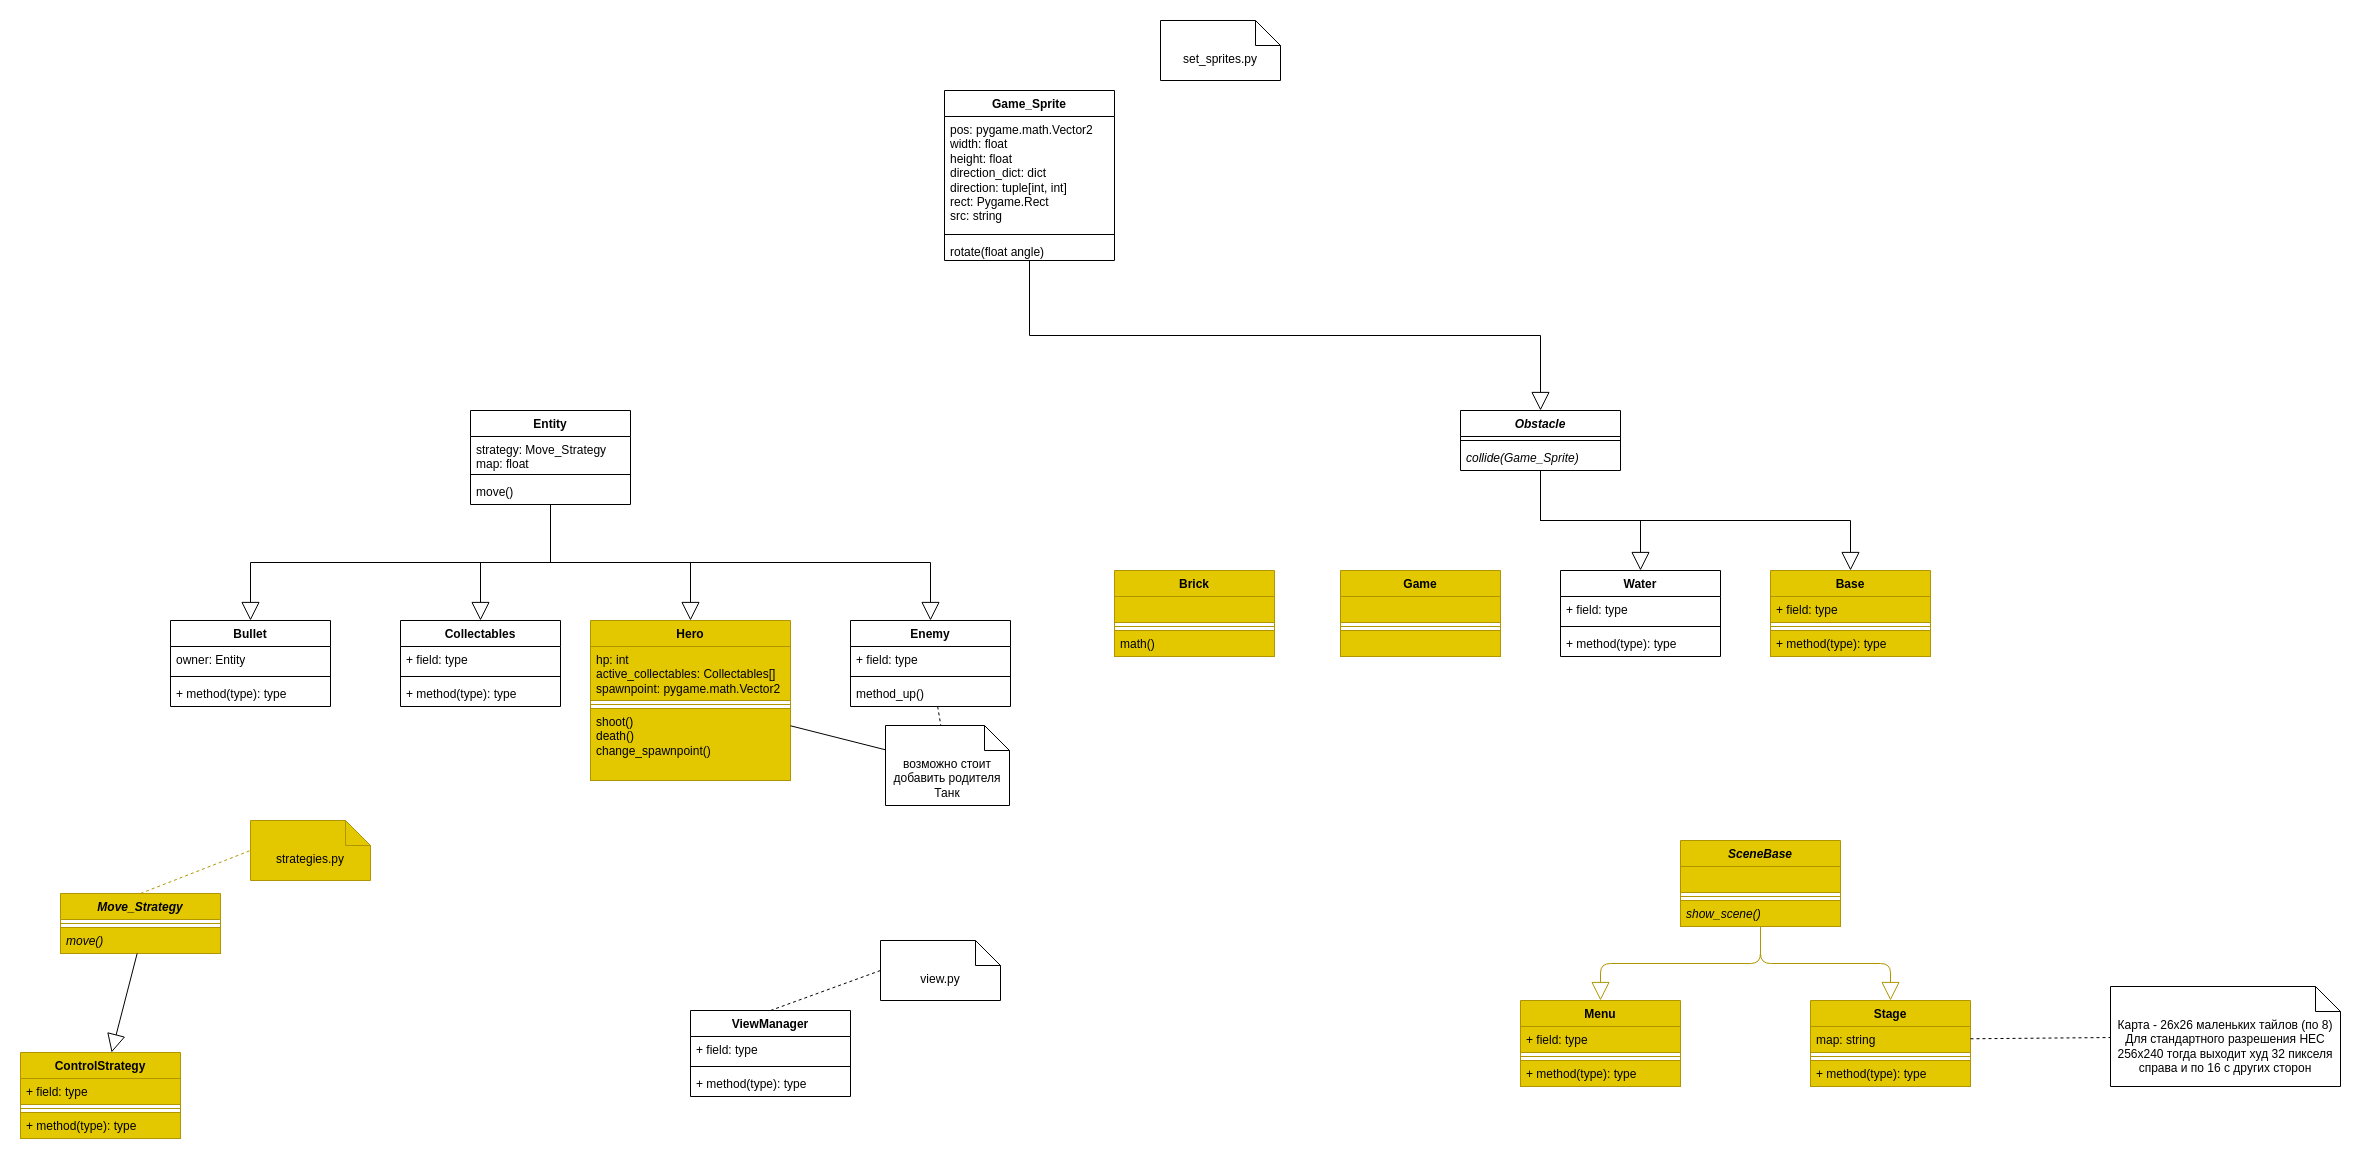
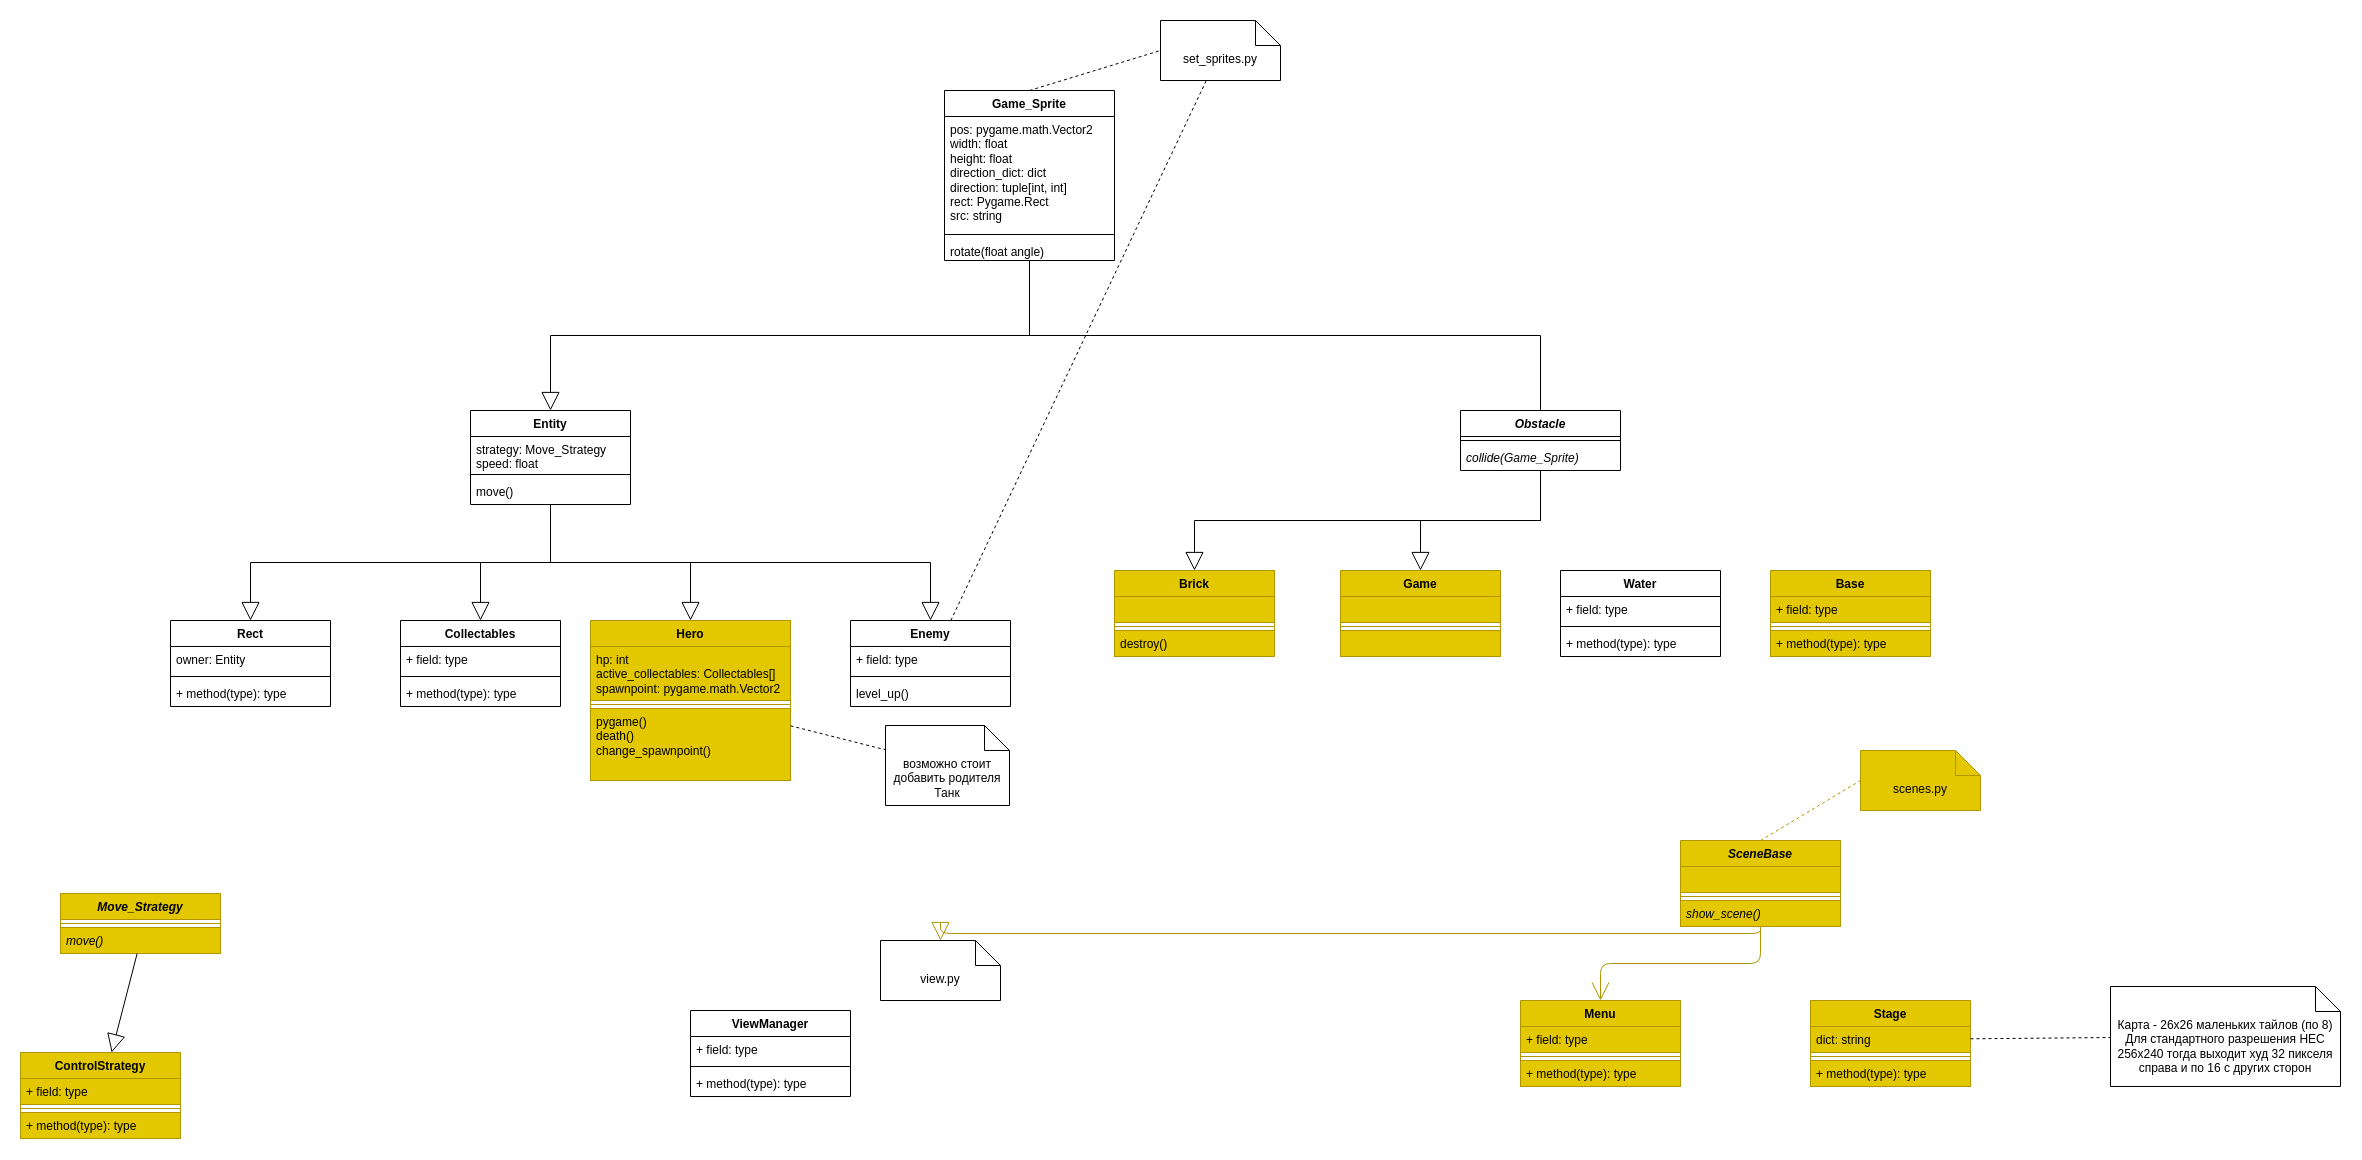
edge "set_sprites.py" -- "Game_Sprite": added
edge "rotate(float angle)" -> "Entity": added
edge "rotate(float angle)" -> "Obstacle": arrowhead block -> none
node "strategy: Move_Strategy map: float": label "strategy: Move_Strategy map: float" -> "strategy: Move_Strategy speed: float"
edge "collide(Game_Sprite)" -> "Brick": added
edge "collide(Game_Sprite)" -> "Base": removed
edge "collide(Game_Sprite)" -> "Game": added
edge "collide(Game_Sprite)" -> "Water": removed
node "Bullet": label "Bullet" -> "Rect"
node "math()": label "math()" -> "destroy()"
node "method_up()": label "method_up()" -> "level_up()"
edge "Enemy" -- "возможно стоит добавить родителя Танк": now "Enemy" -- "set_sprites.py"
node "shoot() death() change_spawnpoint()": label "shoot() death() change_spawnpoint()" -> "pygame() death() change_spawnpoint()"
edge "Hero" -- "возможно стоит добавить родителя Танк": style solid -> dashed
node "scenes.py": added
edge "scenes.py" -- "SceneBase": added
node "strategies.py": removed
edge "strategies.py" -- "Move_Strategy": removed
edge "show_scene()" -> "Stage": now "show_scene()" -> "view.py"
edge "show_scene()" -> "Menu": arrowhead block -> open
edge "view.py" -- "ViewManager": removed
node "map: string": label "map: string" -> "dict: string"
